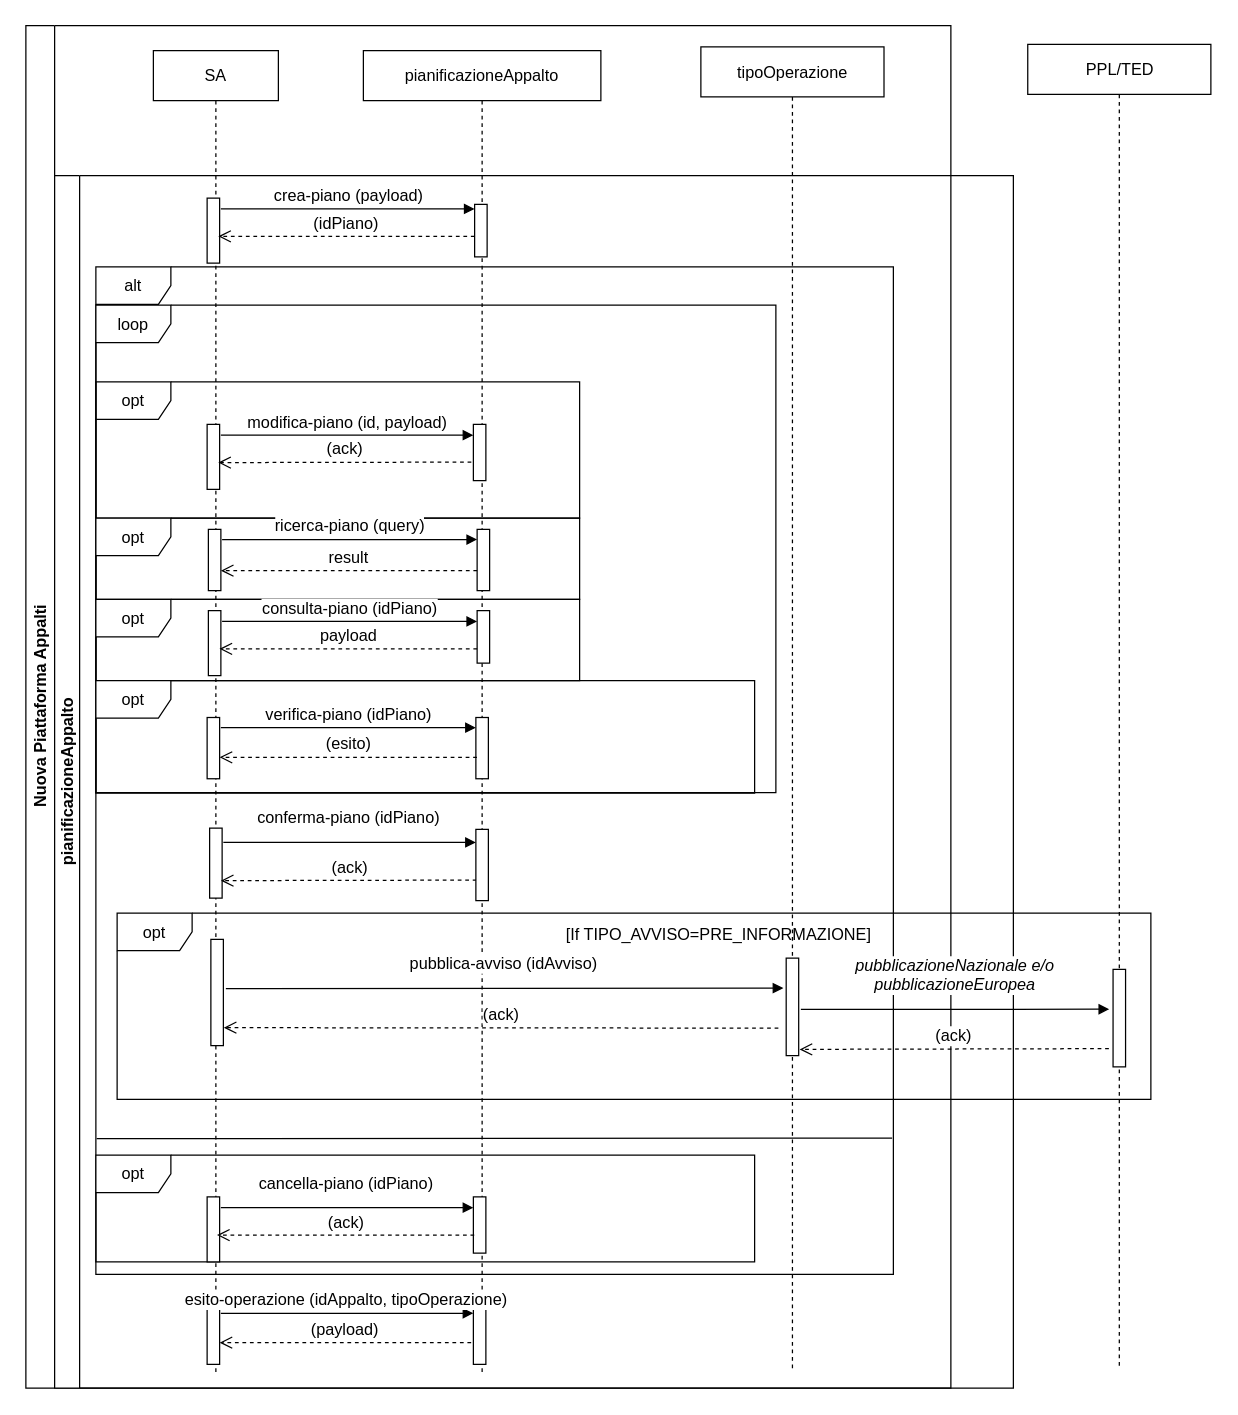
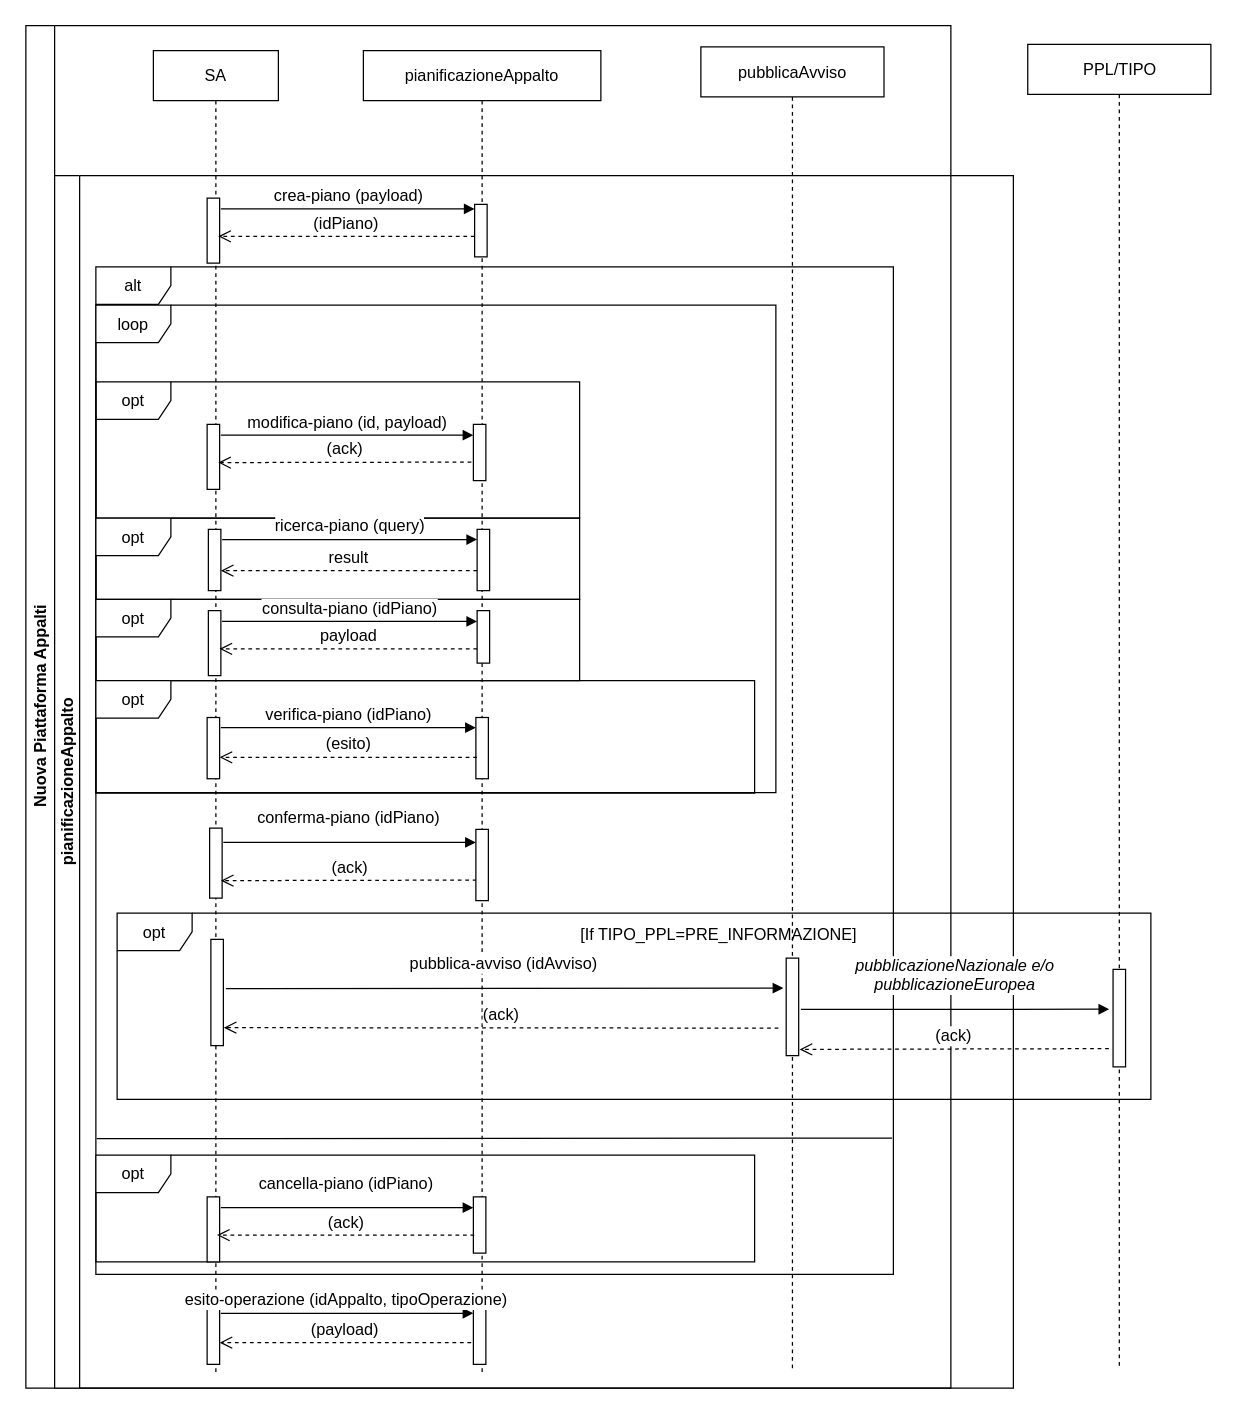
node "PPL/TED": label "PPL/TED" -> "PPL/TIPO"
node "tipoOperazione": label "tipoOperazione" -> "pubblicaAvviso"
node "[If TIPO_AVVISO=PRE_INFORMAZIONE]": label "[If TIPO_AVVISO=PRE_INFORMAZIONE]" -> "[If TIPO_PPL=PRE_INFORMAZIONE]"
